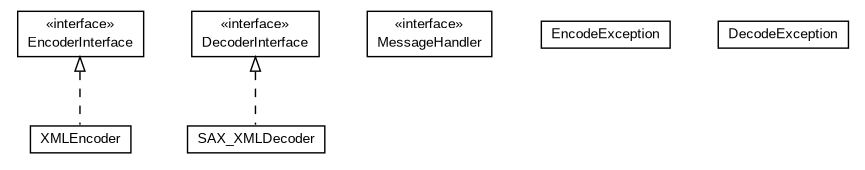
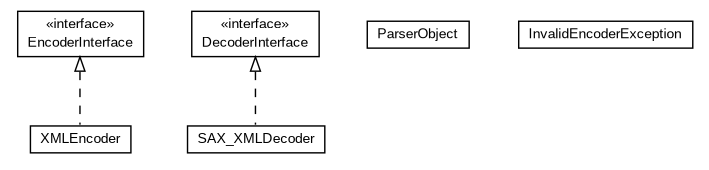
node "ParserObject": added
node "MessageHandler": removed
node "EncodeException": removed
node "InvalidEncoderException": added
node "DecodeException": removed
